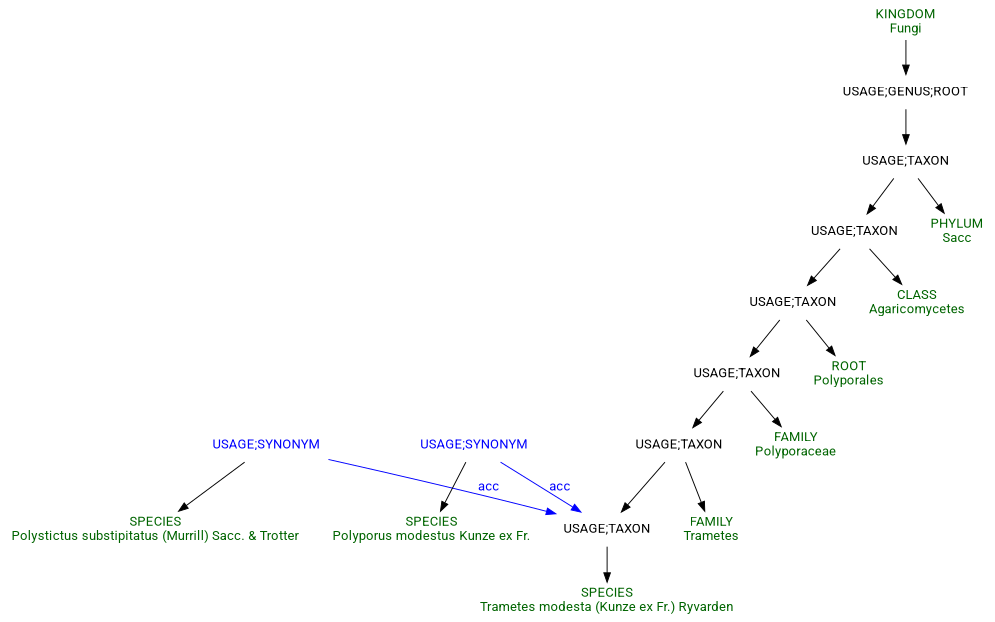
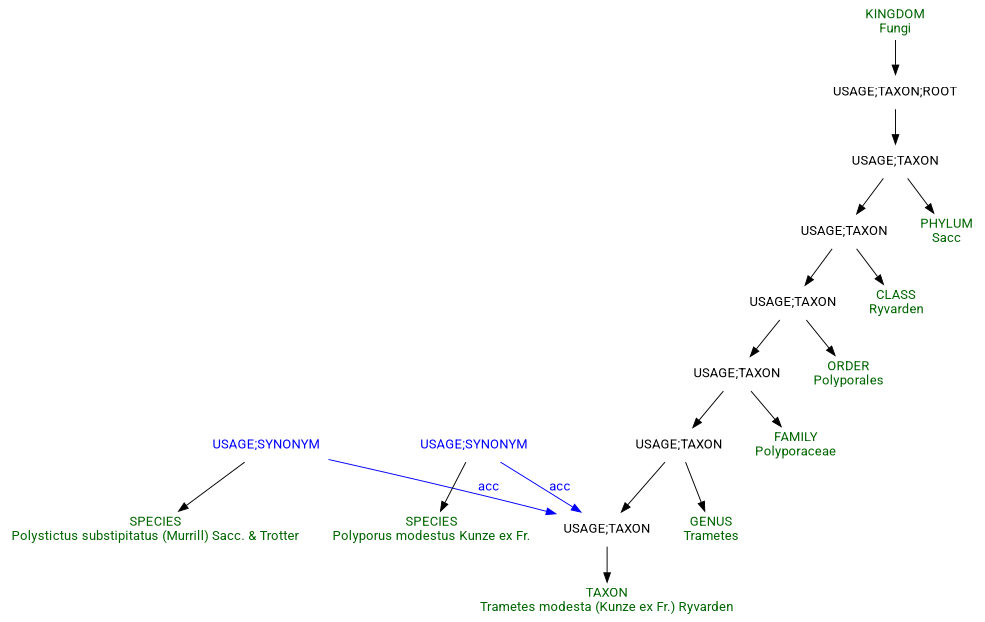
node "USAGE;GENUS;ROOT": label "USAGE;GENUS;ROOT" -> "USAGE;TAXON;ROOT"
node "CLASS Agaricomycetes": label "CLASS Agaricomycetes" -> "CLASS Ryvarden"
node "ROOT Polyporales": label "ROOT Polyporales" -> "ORDER Polyporales"
node "FAMILY Trametes": label "FAMILY Trametes" -> "GENUS Trametes"
node "SPECIES Trametes modesta (Kunze ex Fr.) Ryvarden": label "SPECIES Trametes modesta (Kunze ex Fr.) Ryvarden" -> "TAXON Trametes modesta (Kunze ex Fr.) Ryvarden"
